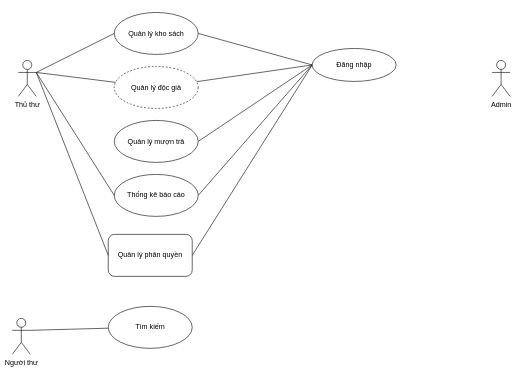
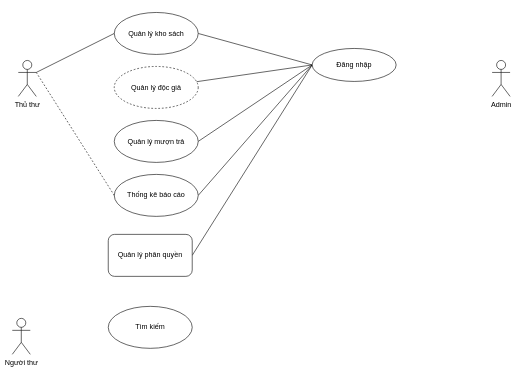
edge "Thủ thư" -- "Quản lý độc giả": removed
edge "Thủ thư" -- "Thống kê báo cáo": style solid -> dashed
edge "Thủ thư" -- "Quản lý phân quyền": removed
edge "Tìm kiếm" -- "Người thư": removed
